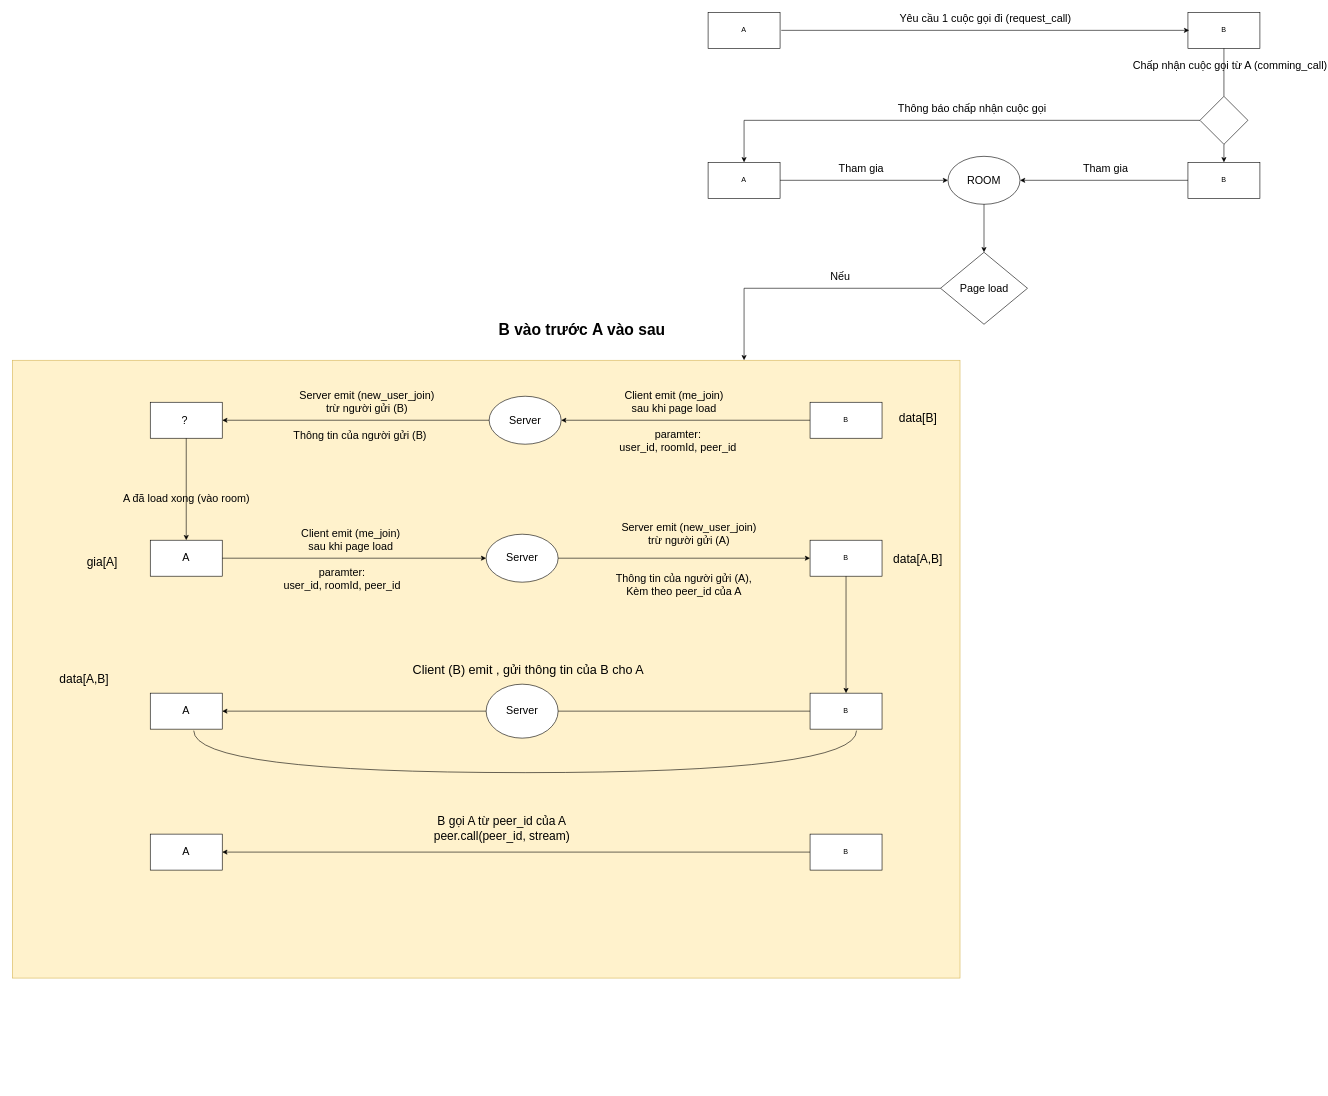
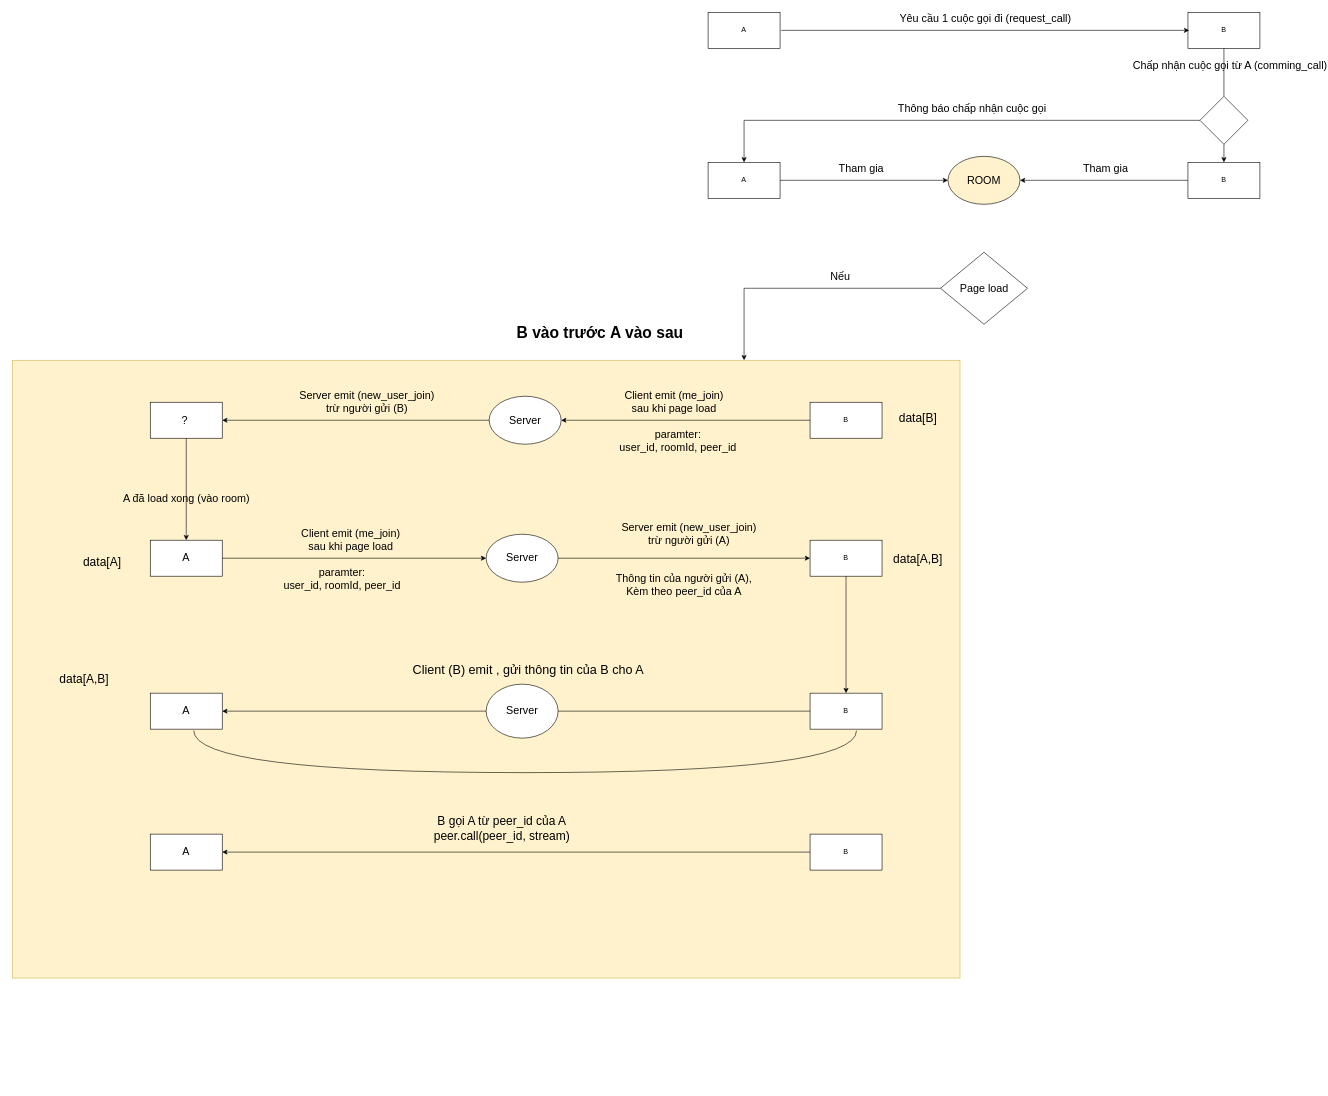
node "ROOM": fillcolor #ffffff -> #fff2cc
edge "ROOM" -> "Page load": removed
node "B vào trước A vào sau": moved (582, 330) -> (600, 333)
node "Thông tin của người gửi (B)": removed
node "gia[A]": label "gia[A]" -> "data[A]"
